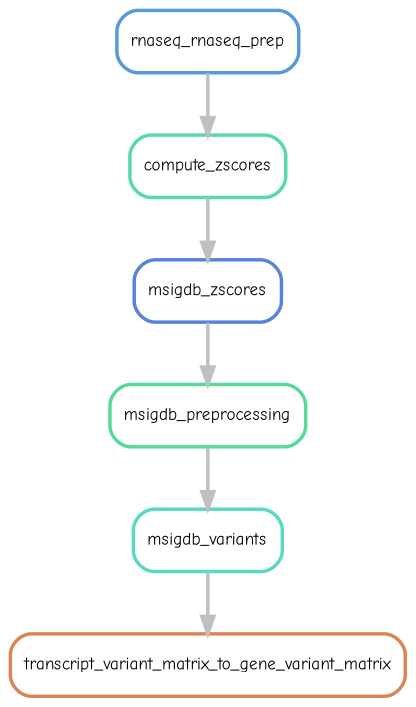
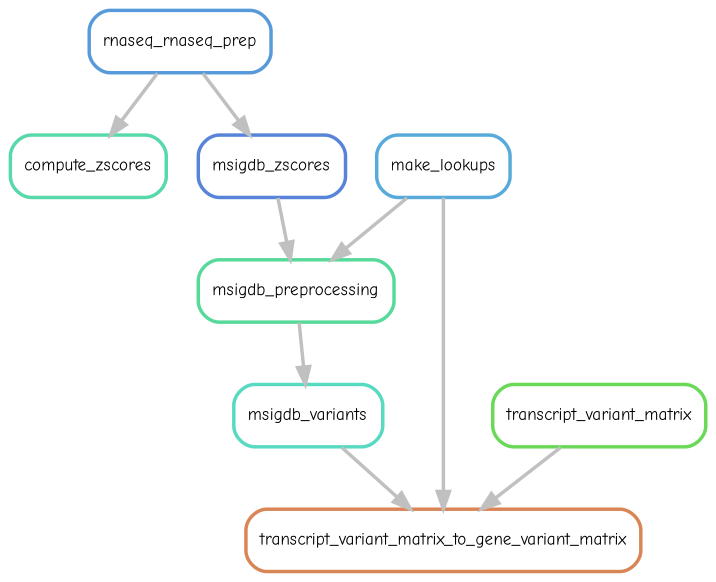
node "make_lookups": added
edge "compute_zscores" -> "msigdb_zscores": now "rnaseq_rnaseq_prep" -> "msigdb_zscores"
node "transcript_variant_matrix": added
